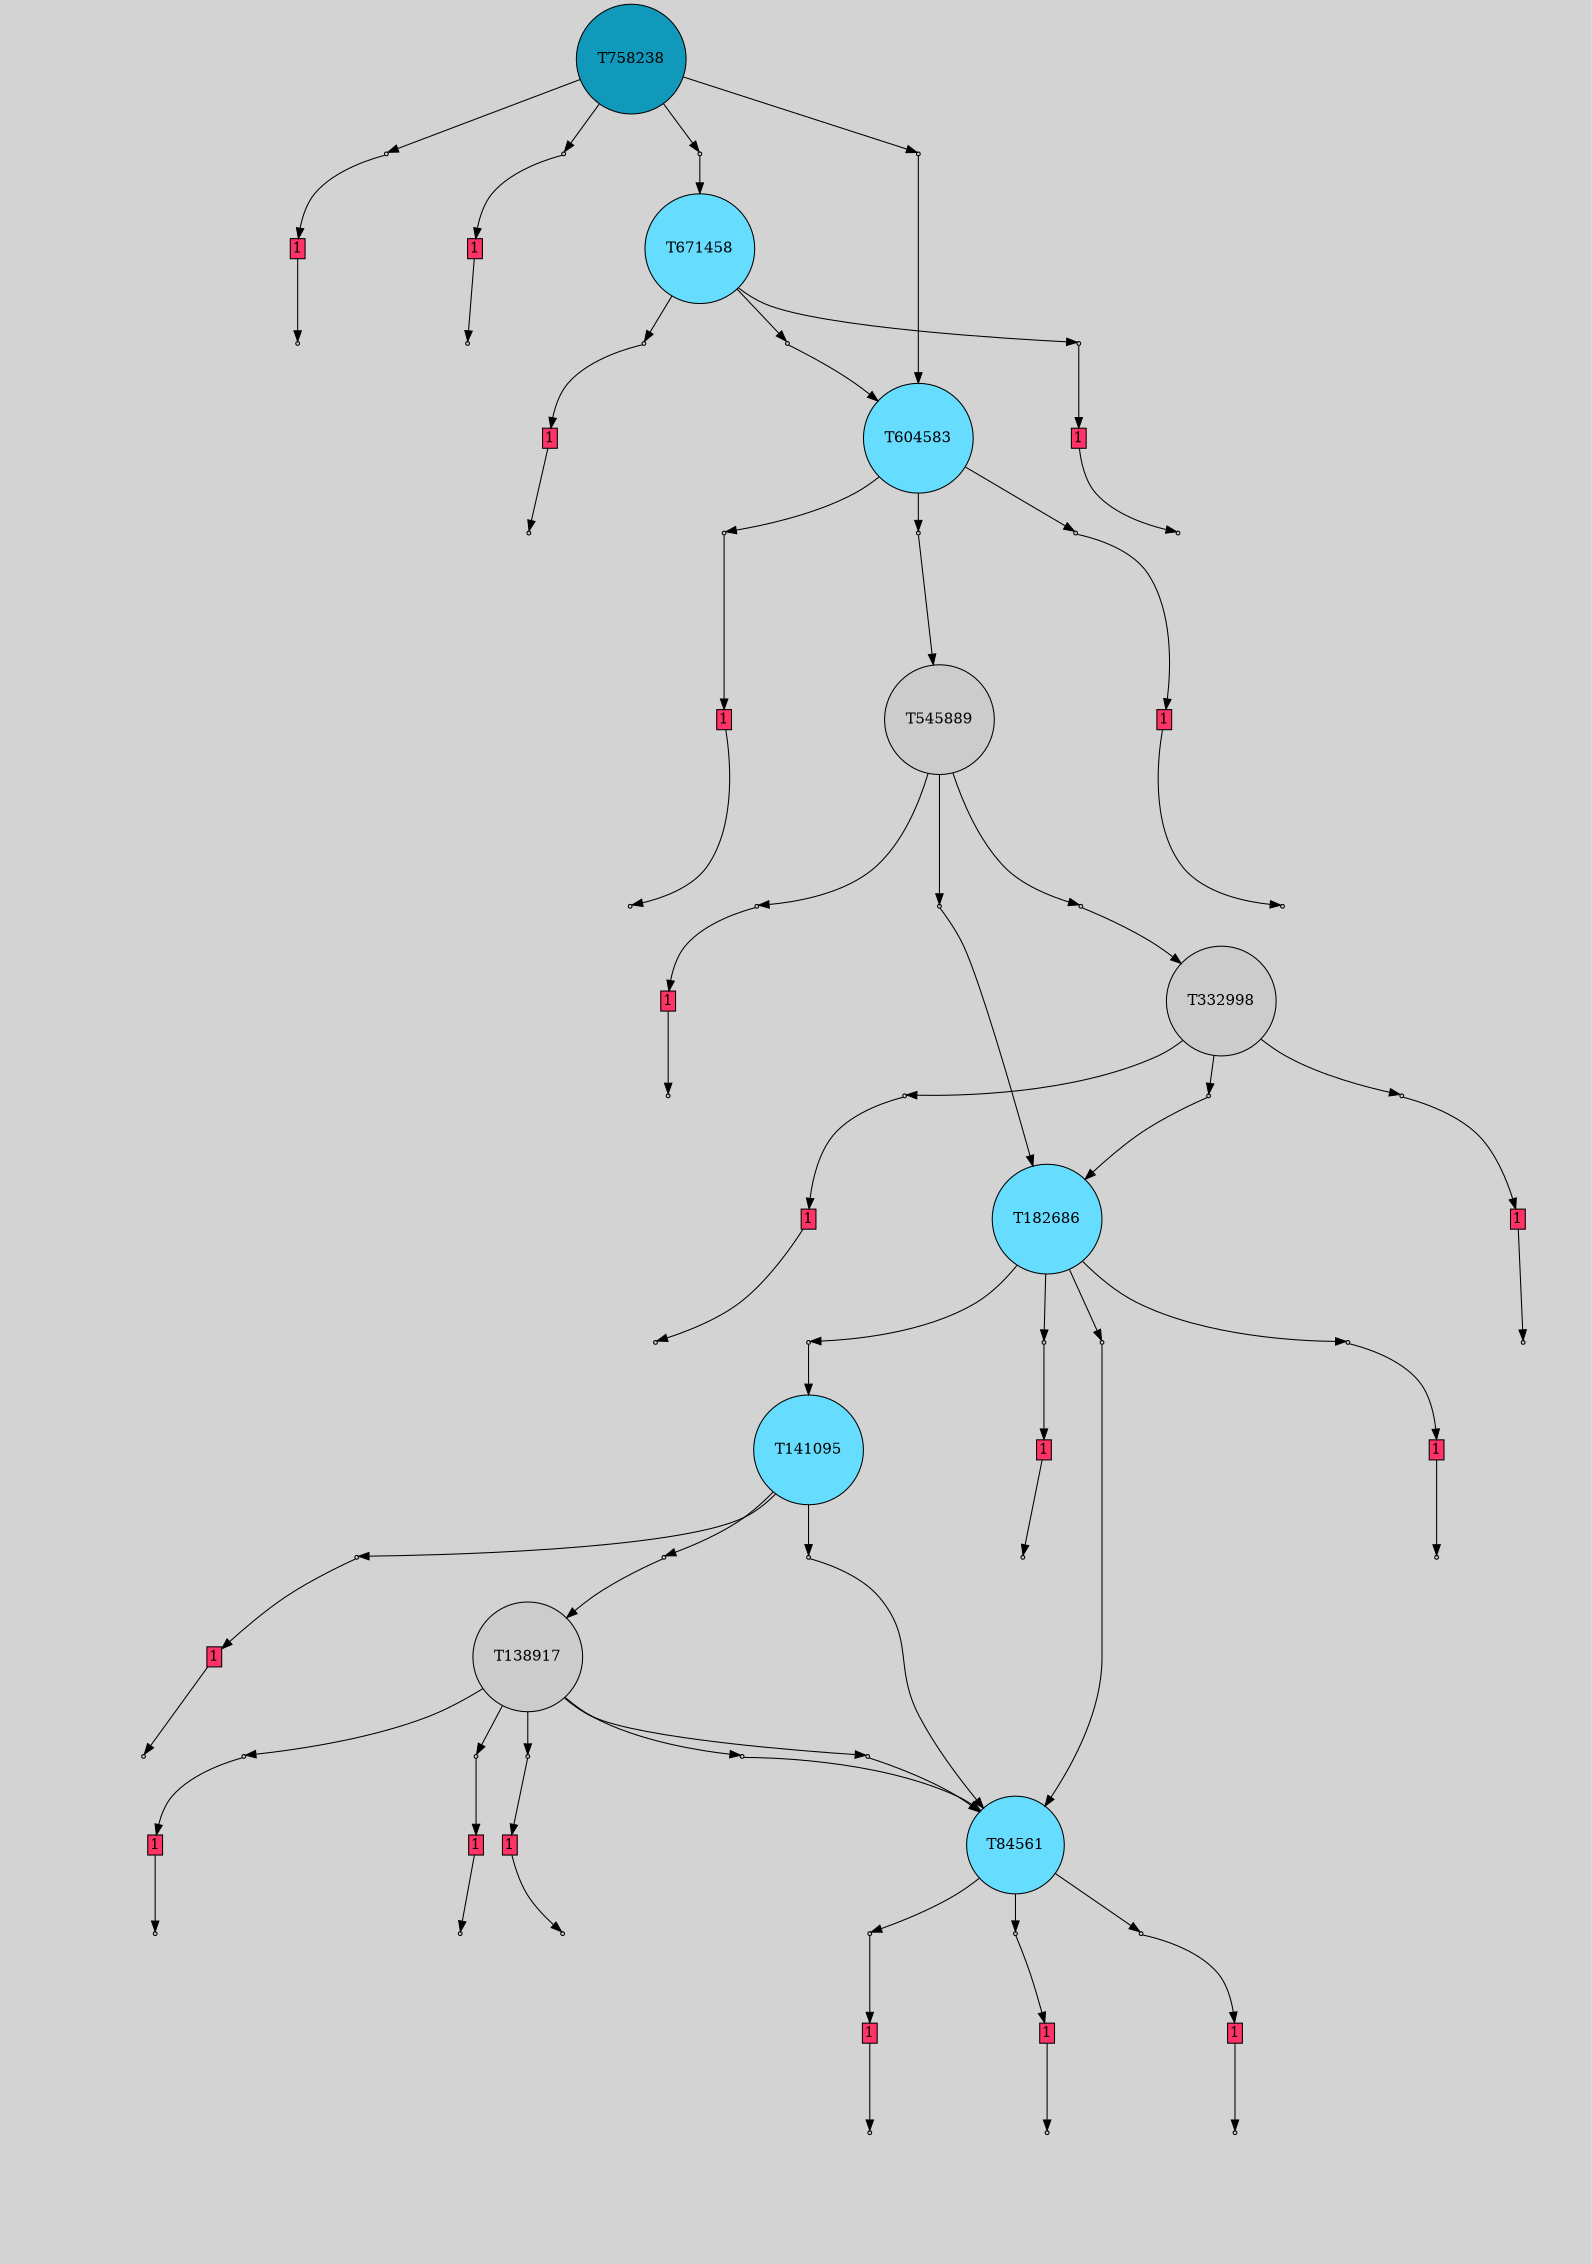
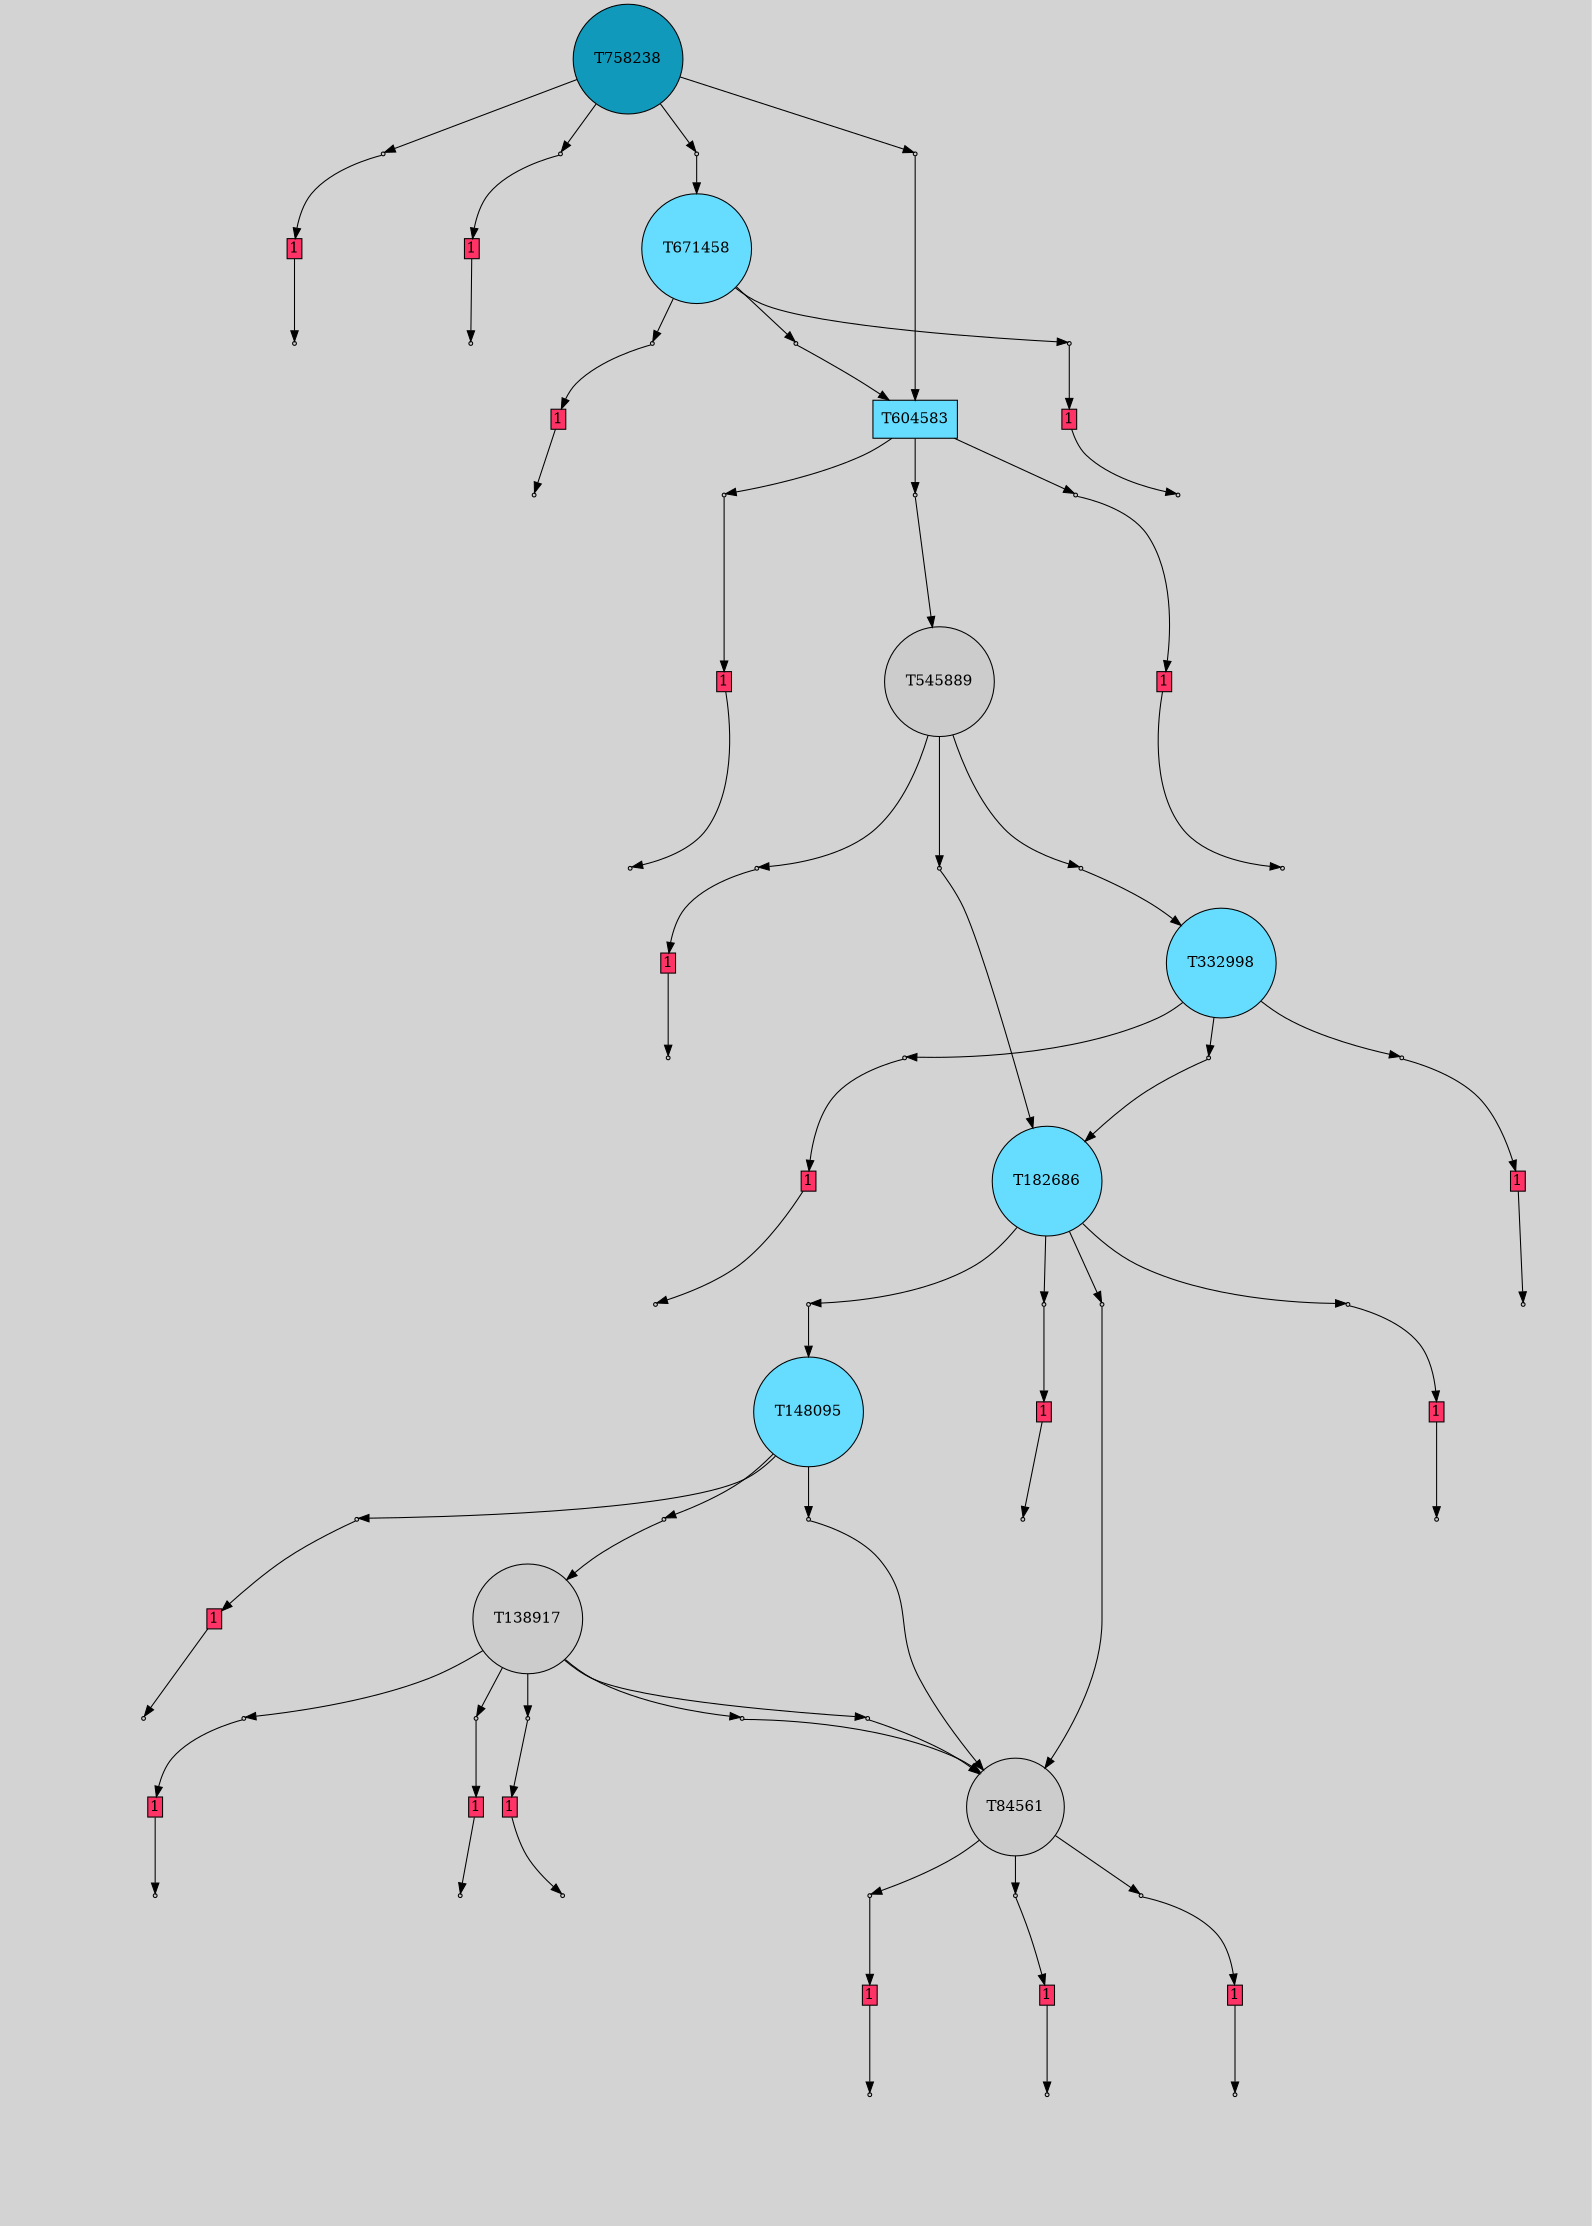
node "T604583": shape circle -> box
node "T332998": fillcolor #cccccc -> #66ddff
node "T141095": label "T141095" -> "T148095"
node "T84561": fillcolor #66ddff -> #cccccc
